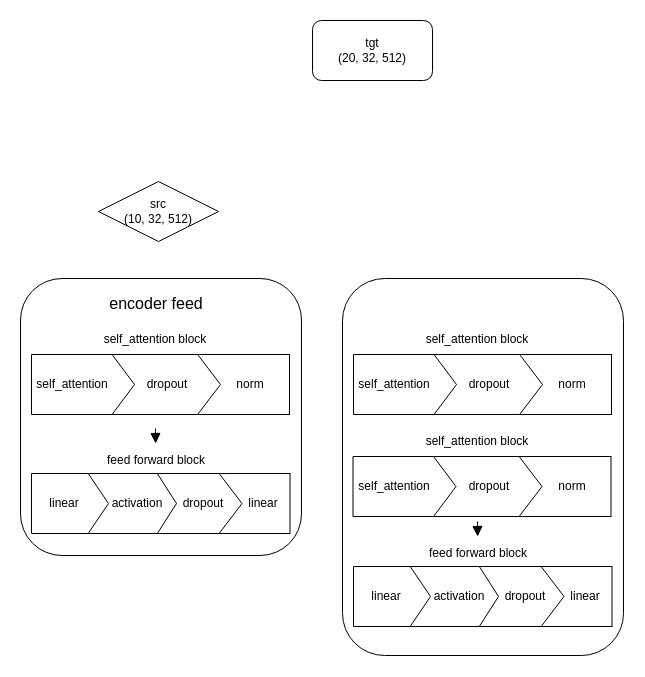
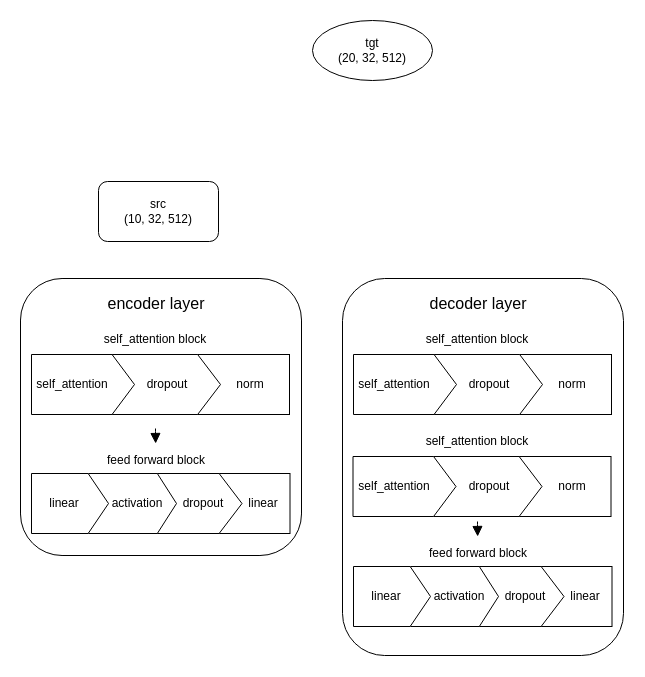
node "tgt (20, 32, 512)": shape rounded rectangle -> ellipse
node "src (10, 32, 512)": shape diamond -> rounded rectangle
node "encoder feed": label "encoder feed" -> "encoder layer"
node "decoder layer": added
